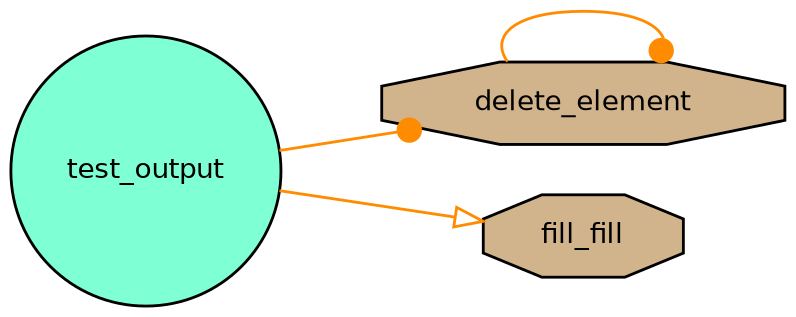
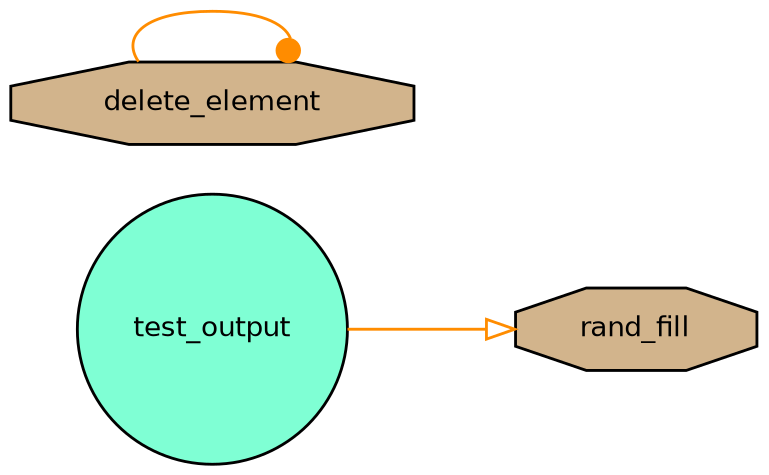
edge "test_output" -> "delete_element": removed
node "fill_fill": label "fill_fill" -> "rand_fill"
